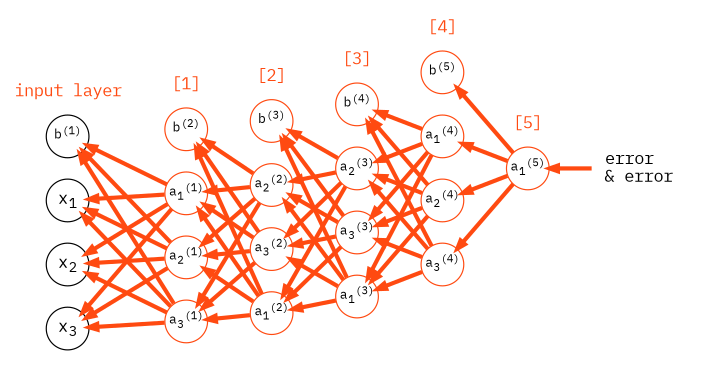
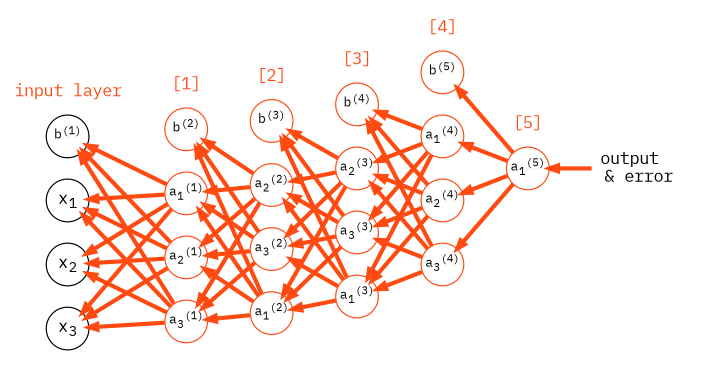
node "error & error": label "error & error" -> "output & error"
